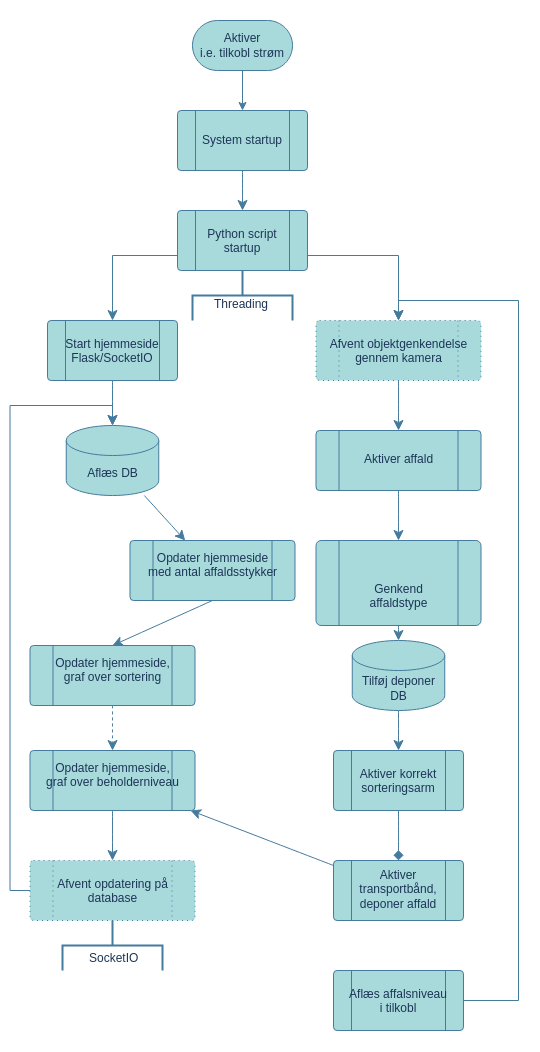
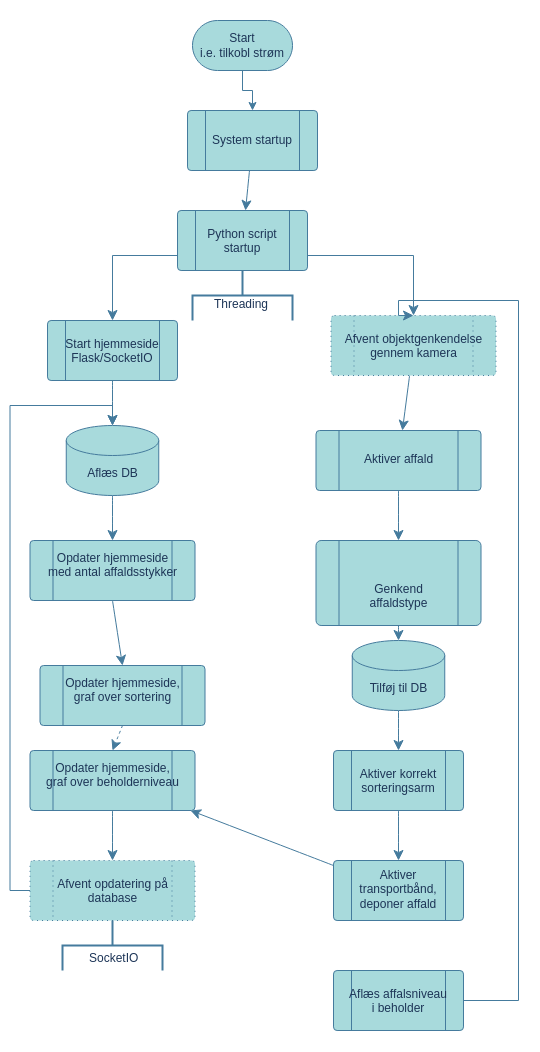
node "Aktiver i.e. tilkobl strøm": label "Aktiver i.e. tilkobl strøm" -> "Start i.e. tilkobl strøm"
node "System startup": moved (243, 141) -> (253, 141)
node "Afvent objektgenkendelse gennem kamera": moved (399, 351) -> (414, 346)
node "Opdater hjemmeside med antal affaldsstykker": moved (213, 571) -> (113, 571)
node "Opdater hjemmeside, graf over sortering": moved (113, 676) -> (123, 696)
node "Tilføj deponer DB": label "Tilføj deponer DB" -> "Tilføj til DB"
edge "Aktiver korrekt sorteringsarm" -> "Aktiver transportbånd, deponer affald": arrowhead diamond -> classic
node "Aflæs affalsniveau i tilkobl": label "Aflæs affalsniveau i tilkobl" -> "Aflæs affalsniveau i beholder"
